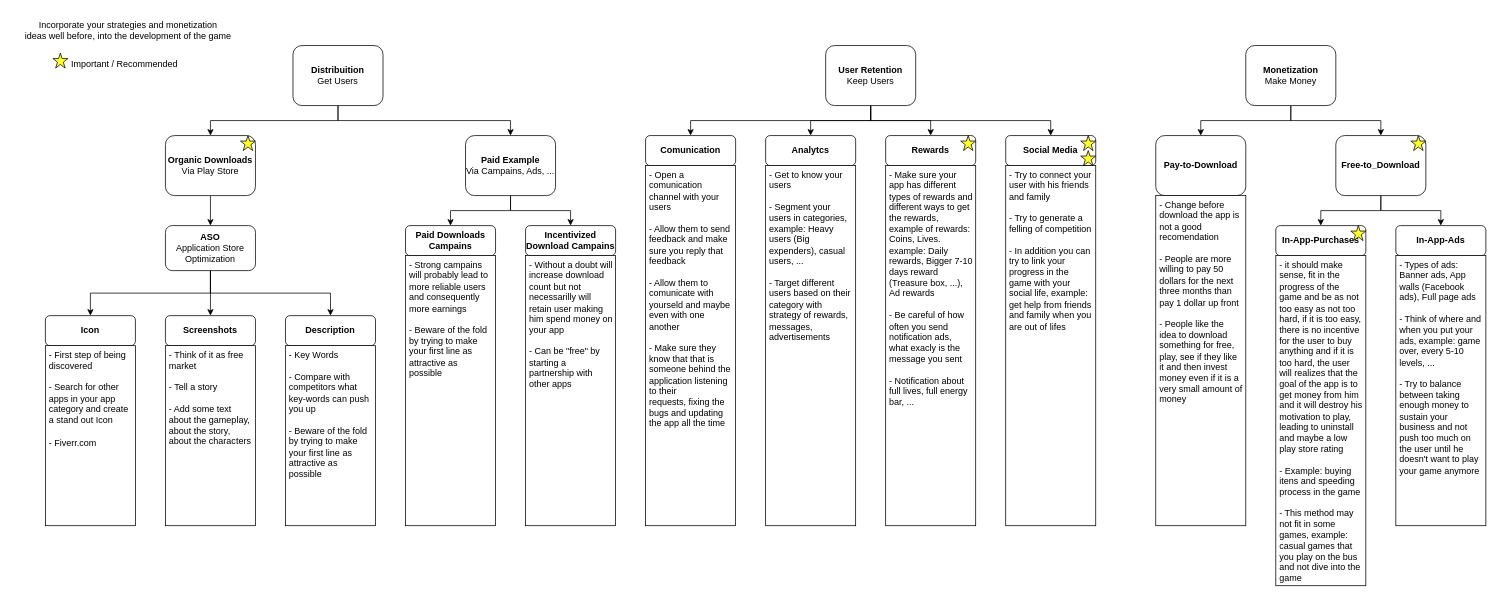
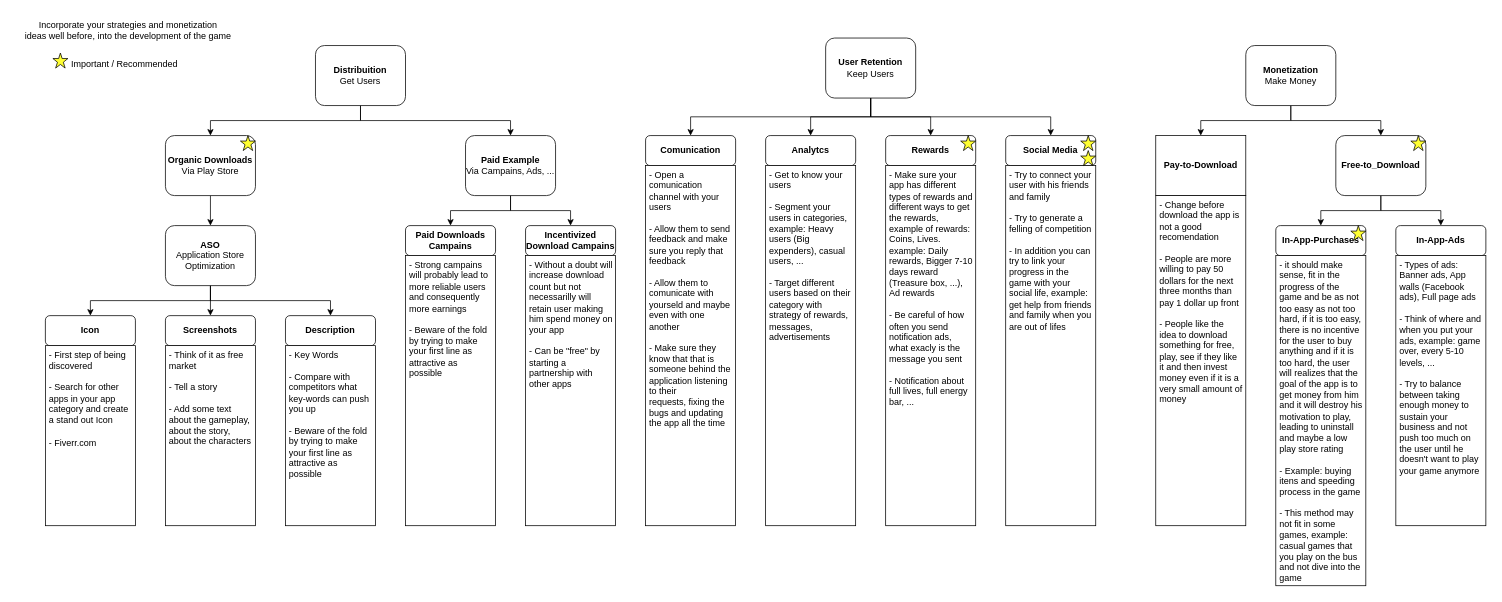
node "Distribuition Get Users": moved (338, 75) -> (360, 75)
node "User Retention Keep Users": moved (870, 75) -> (870, 68)
node "Pay-to-Download": shape rounded rectangle -> rectangle
node "ASO Application Store Optimization": size 90x45 -> 90x60
